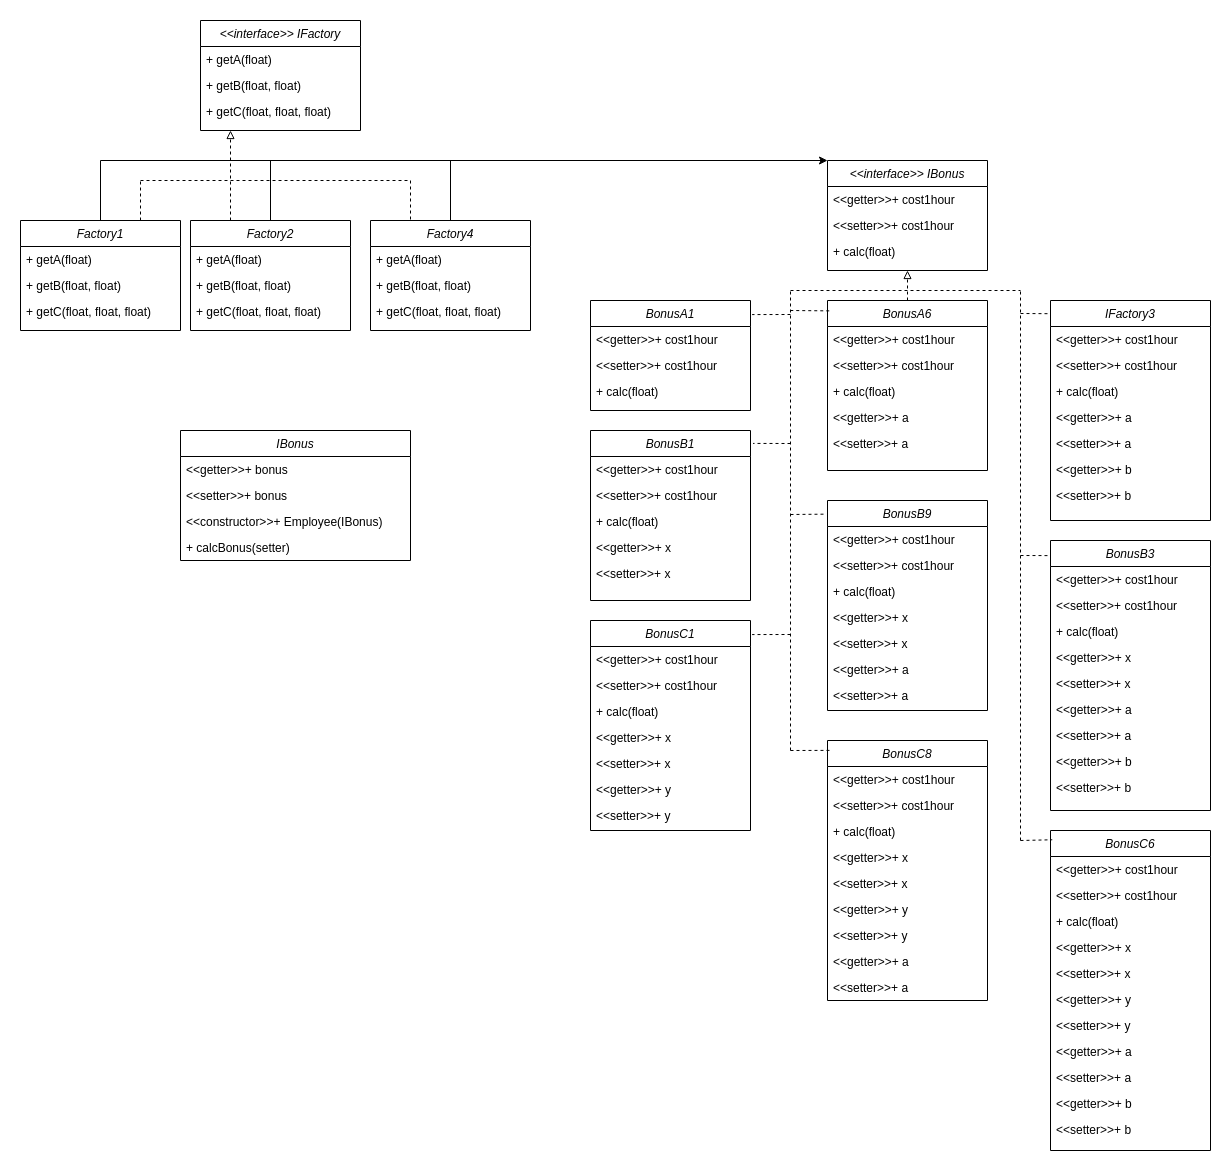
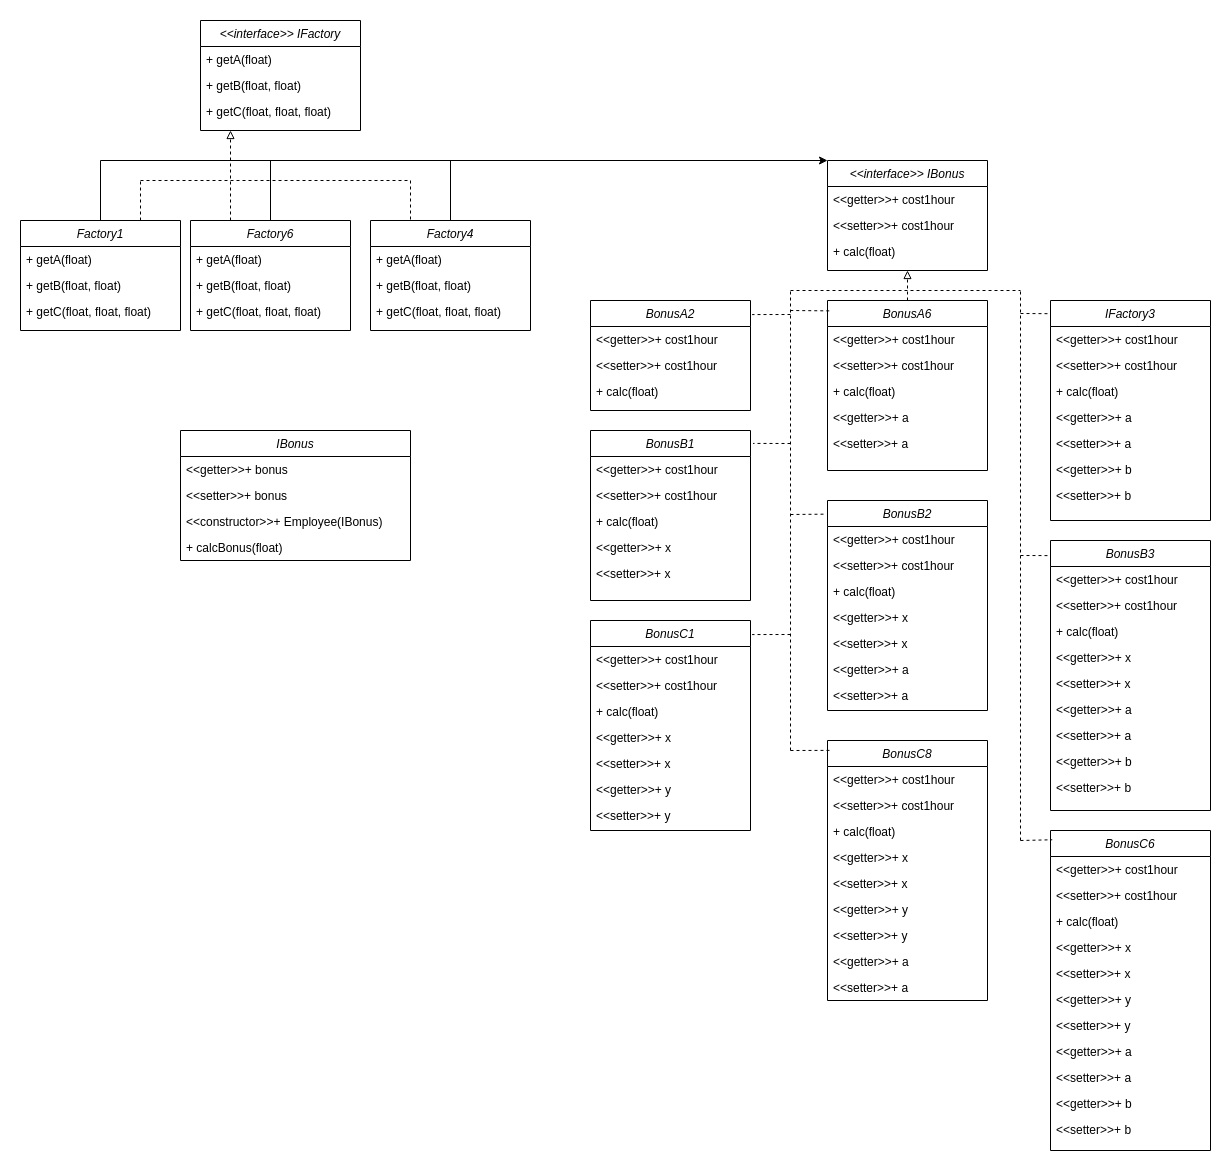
node "Factory2": label "Factory2" -> "Factory6"
node "BonusA1": label "BonusA1" -> "BonusA2"
node "BonusB9": label "BonusB9" -> "BonusB2"
node "+ calcBonus(setter)": label "+ calcBonus(setter)" -> "+ calcBonus(float)"
